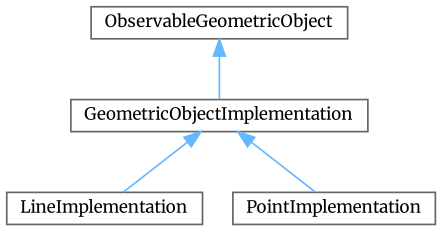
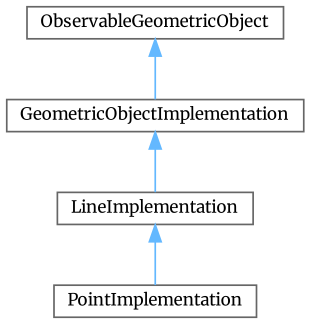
edge "PointImplementation" -> "GeometricObjectImplementation": now "PointImplementation" -> "LineImplementation"
